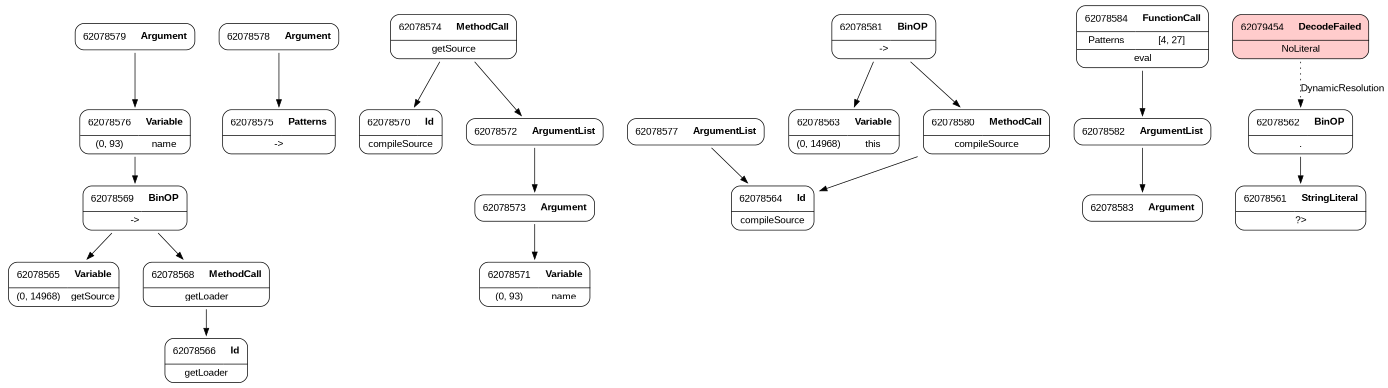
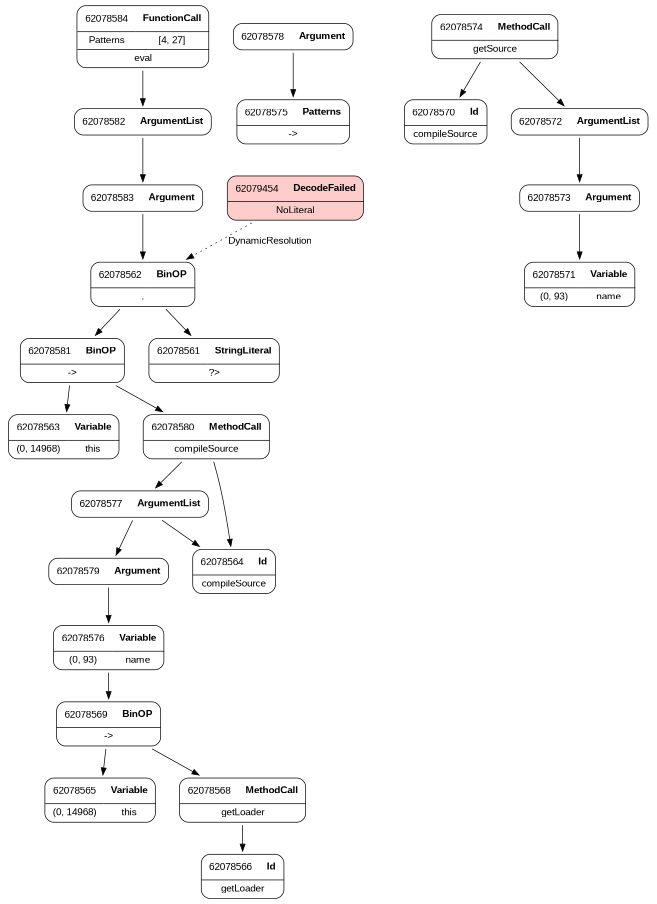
edge "62078583" -> "62078562": added
node "62078565": text "getSource" -> "this"
edge "62078562" -> "62078581": added
edge "62078580" -> "62078577": added
edge "62078577" -> "62078579": added
